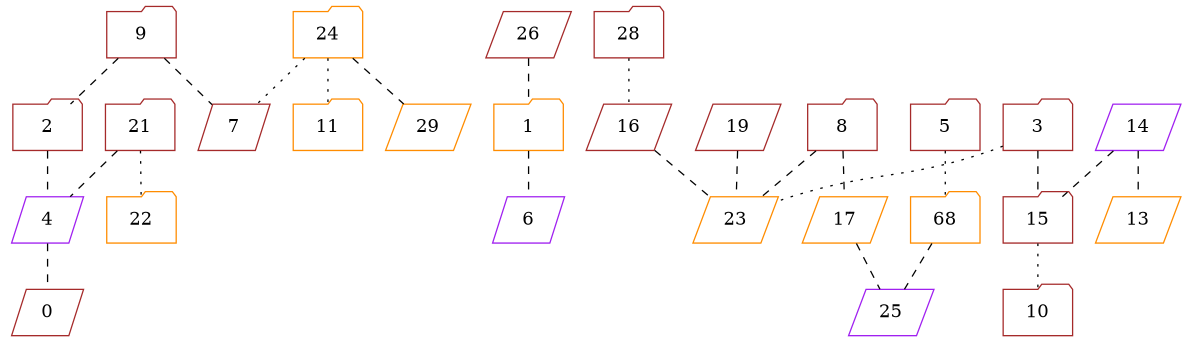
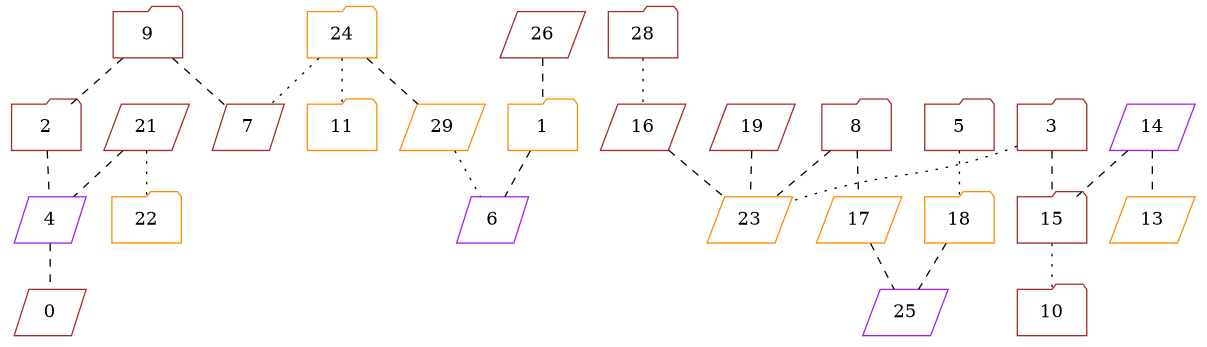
node "21": shape folder -> parallelogram
edge "29" -- "6": added
node "68": label "68" -> "18"
